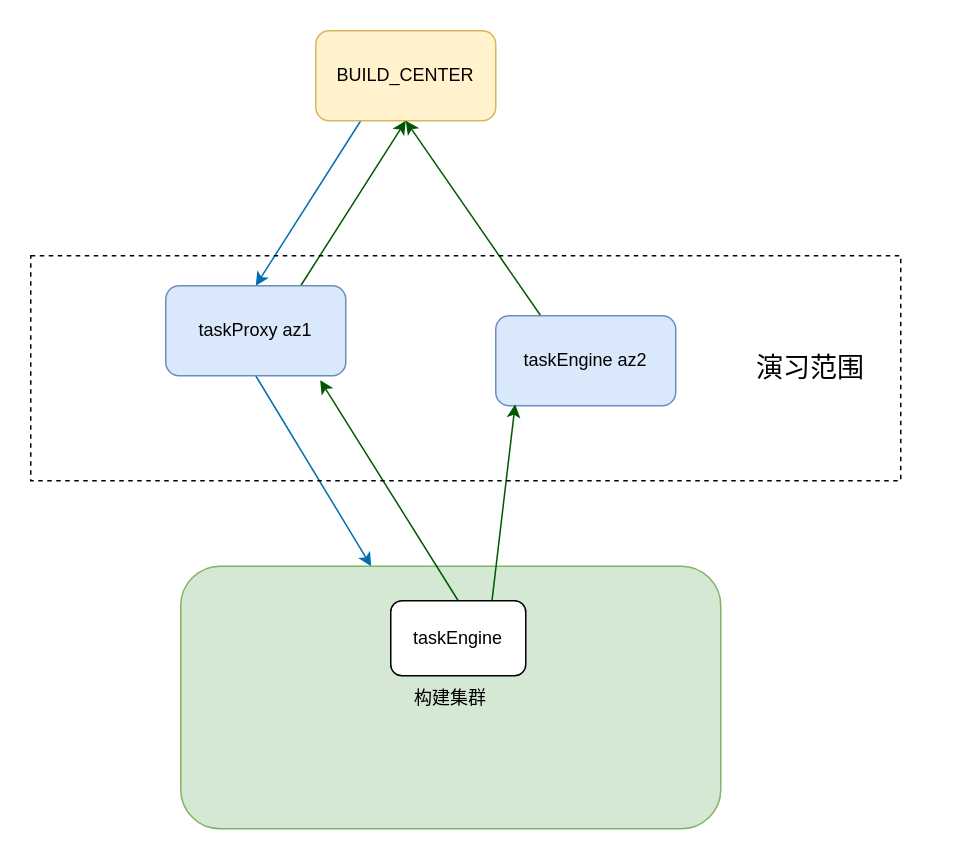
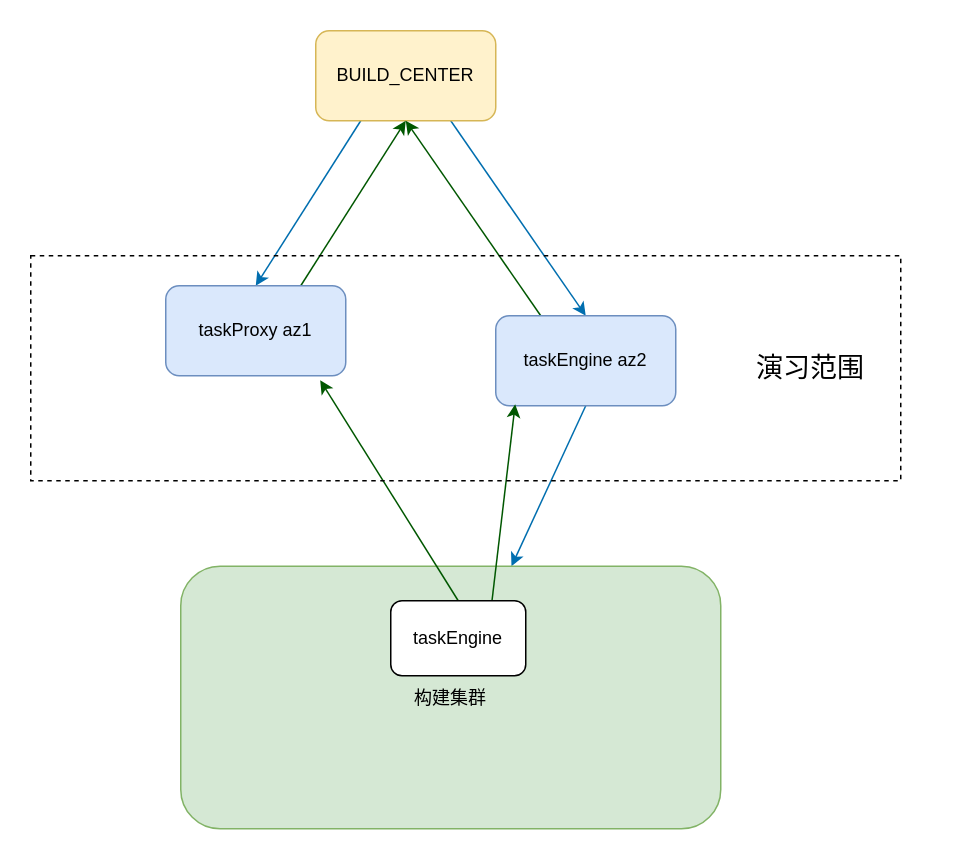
edge "BUILD_CENTER" -> "taskEngine az2": added
edge "taskProxy az1" -> "构建集群": removed
edge "taskEngine az2" -> "构建集群": added
